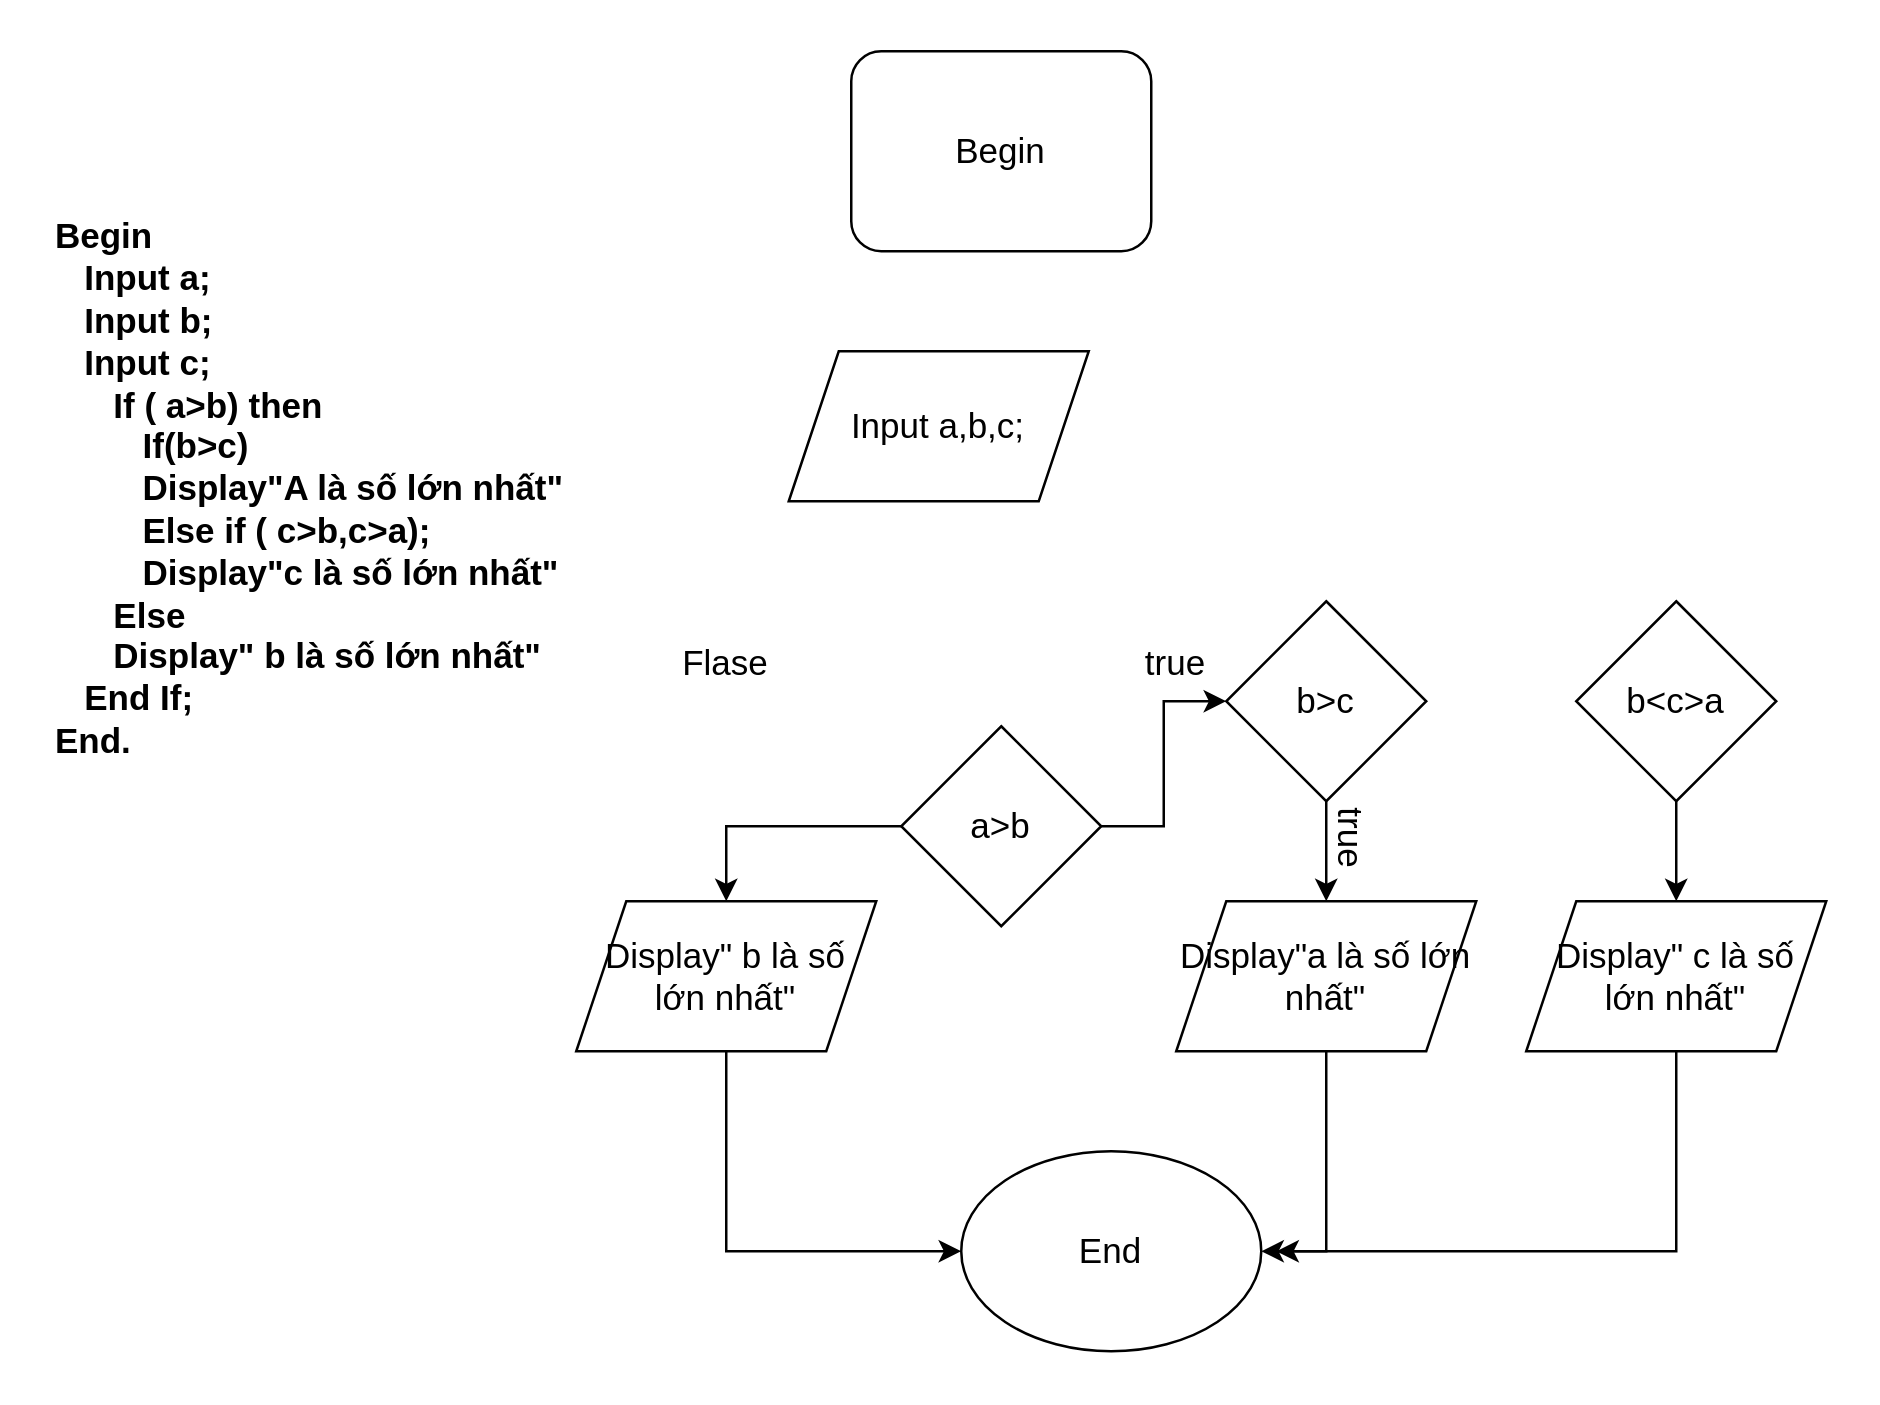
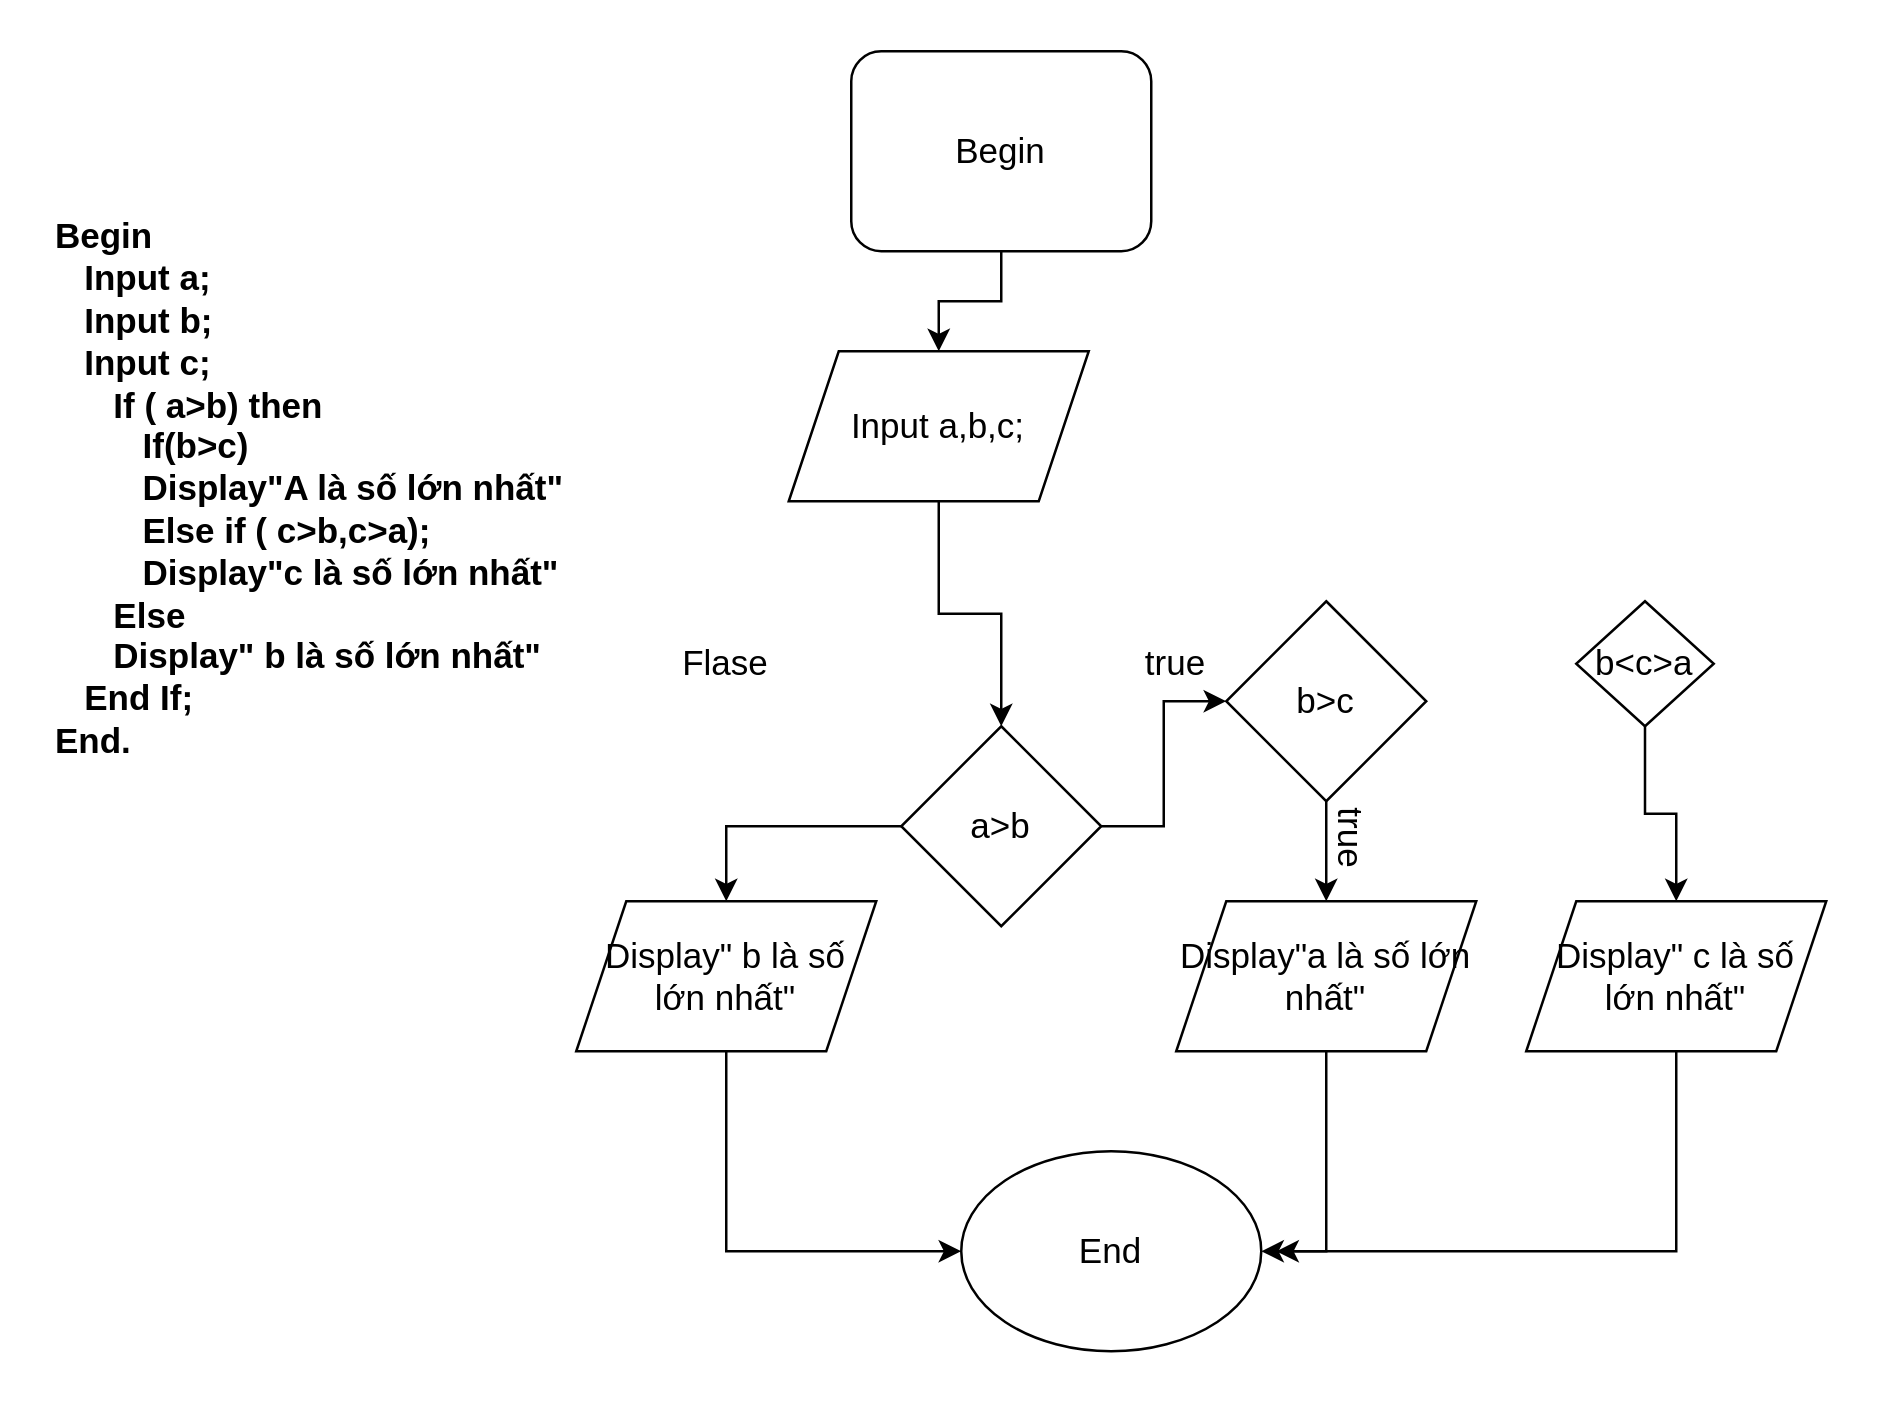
edge "Begin" -> "Input a,b,c;": added
edge "Input a,b,c;" -> "a>b": added
node "b<c>a": size 200x200 -> 138x125
